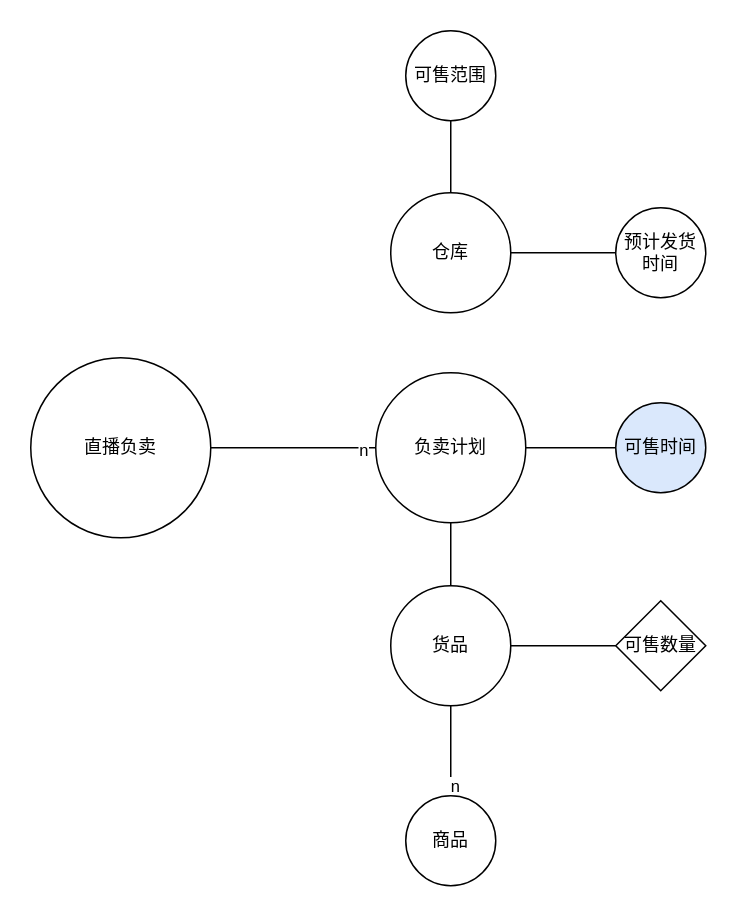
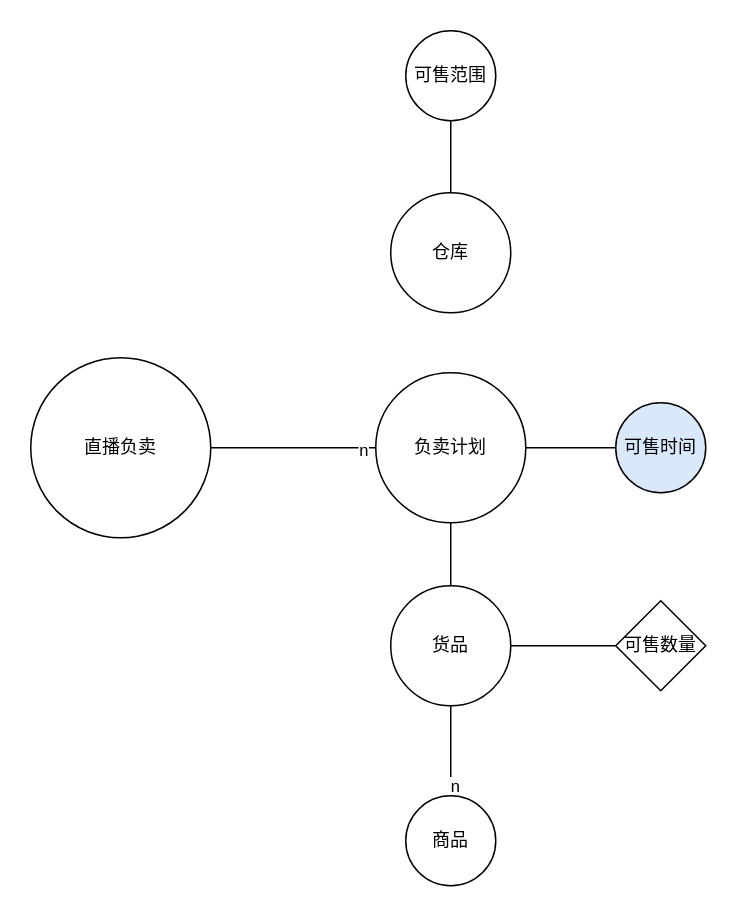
edge "仓库" -- "预计发货时间": removed
node "预计发货时间": removed
